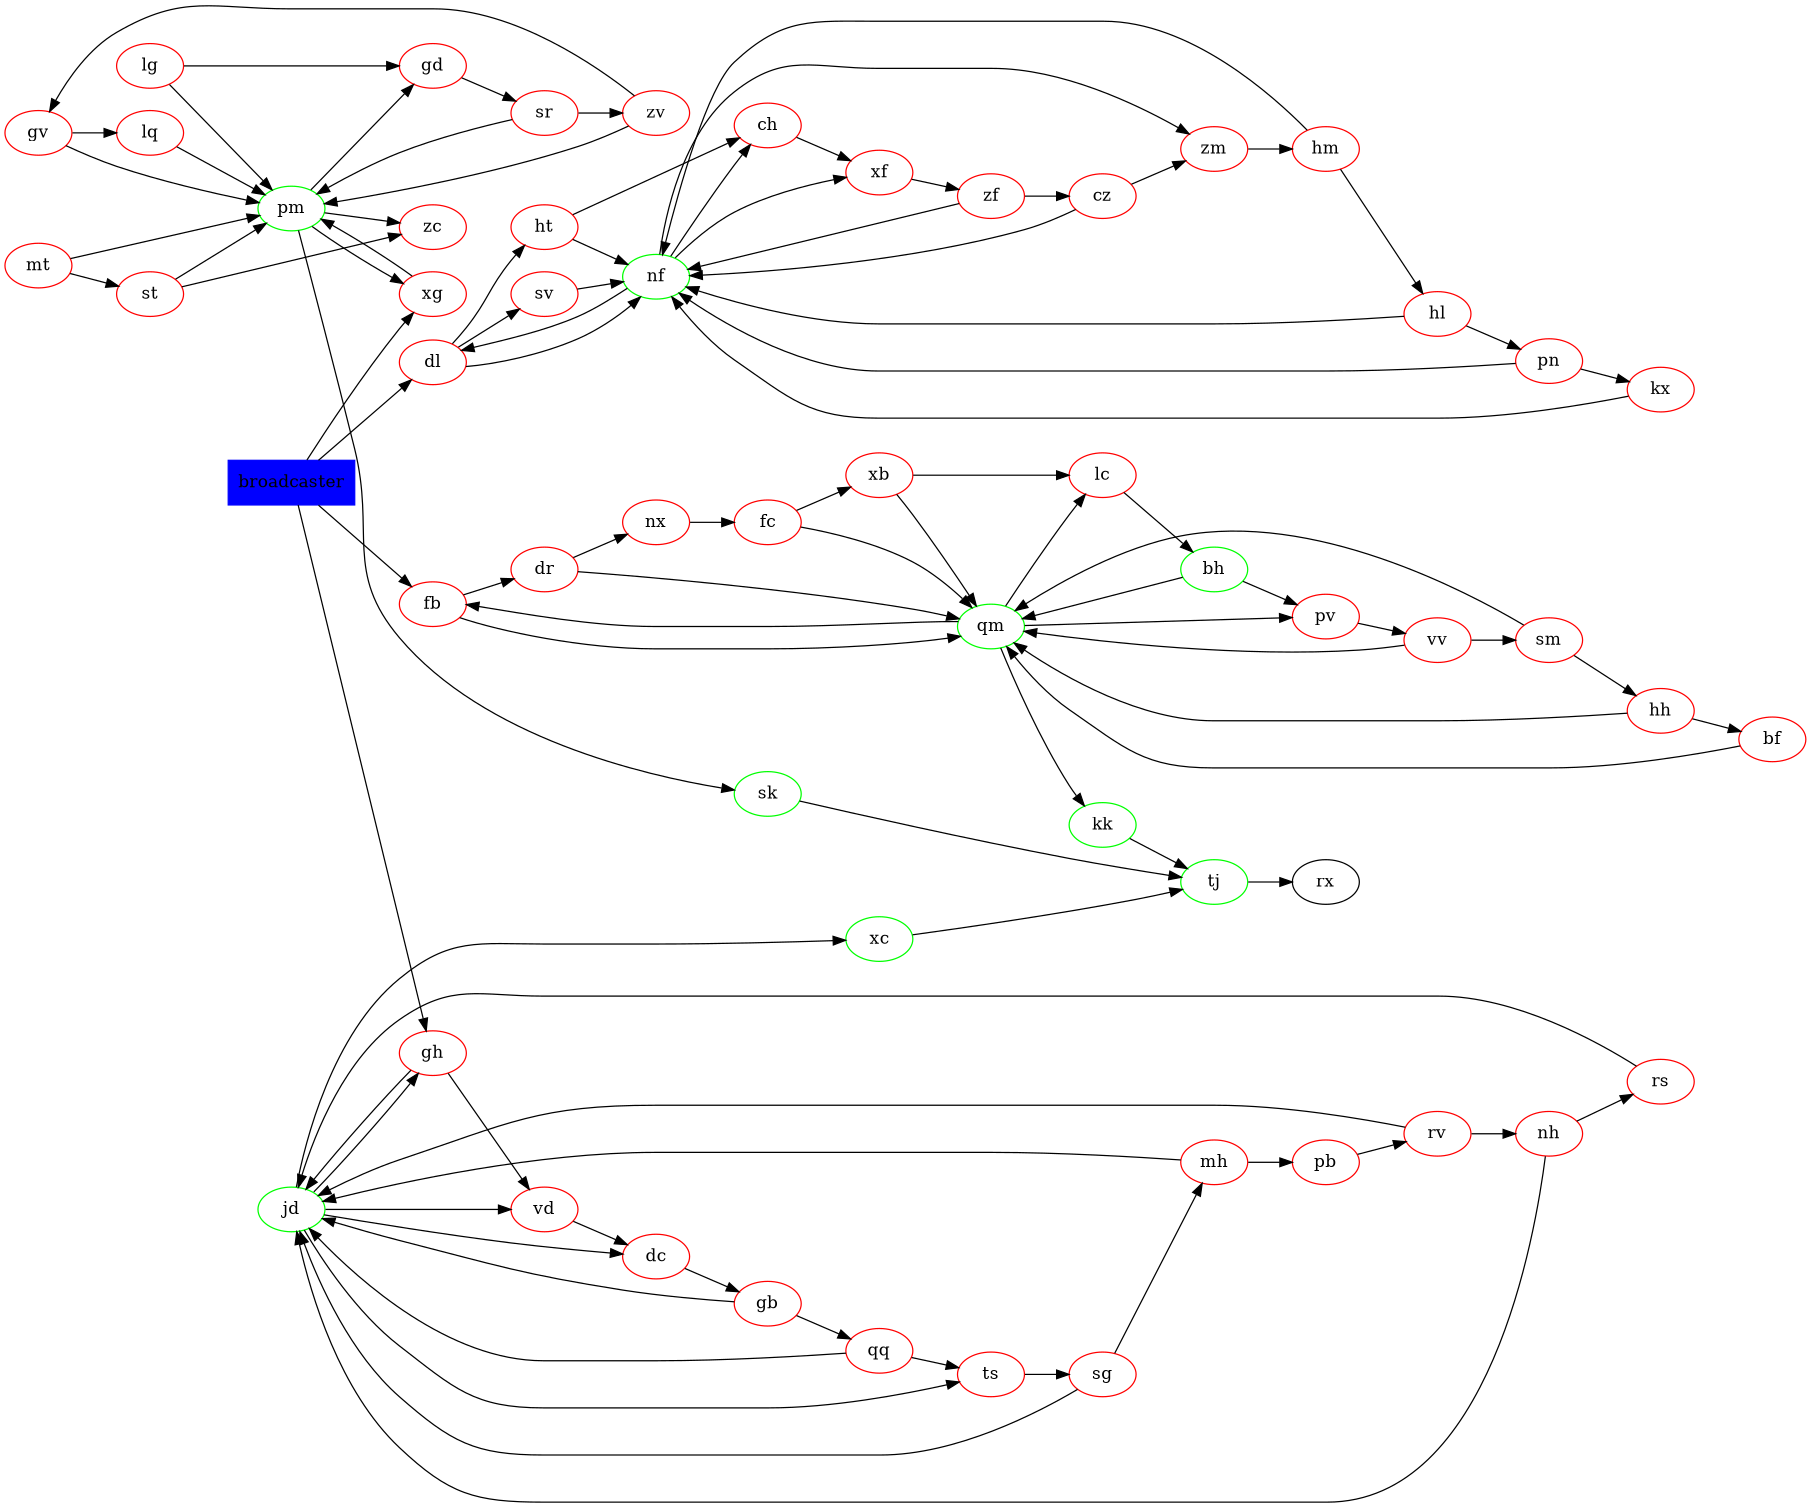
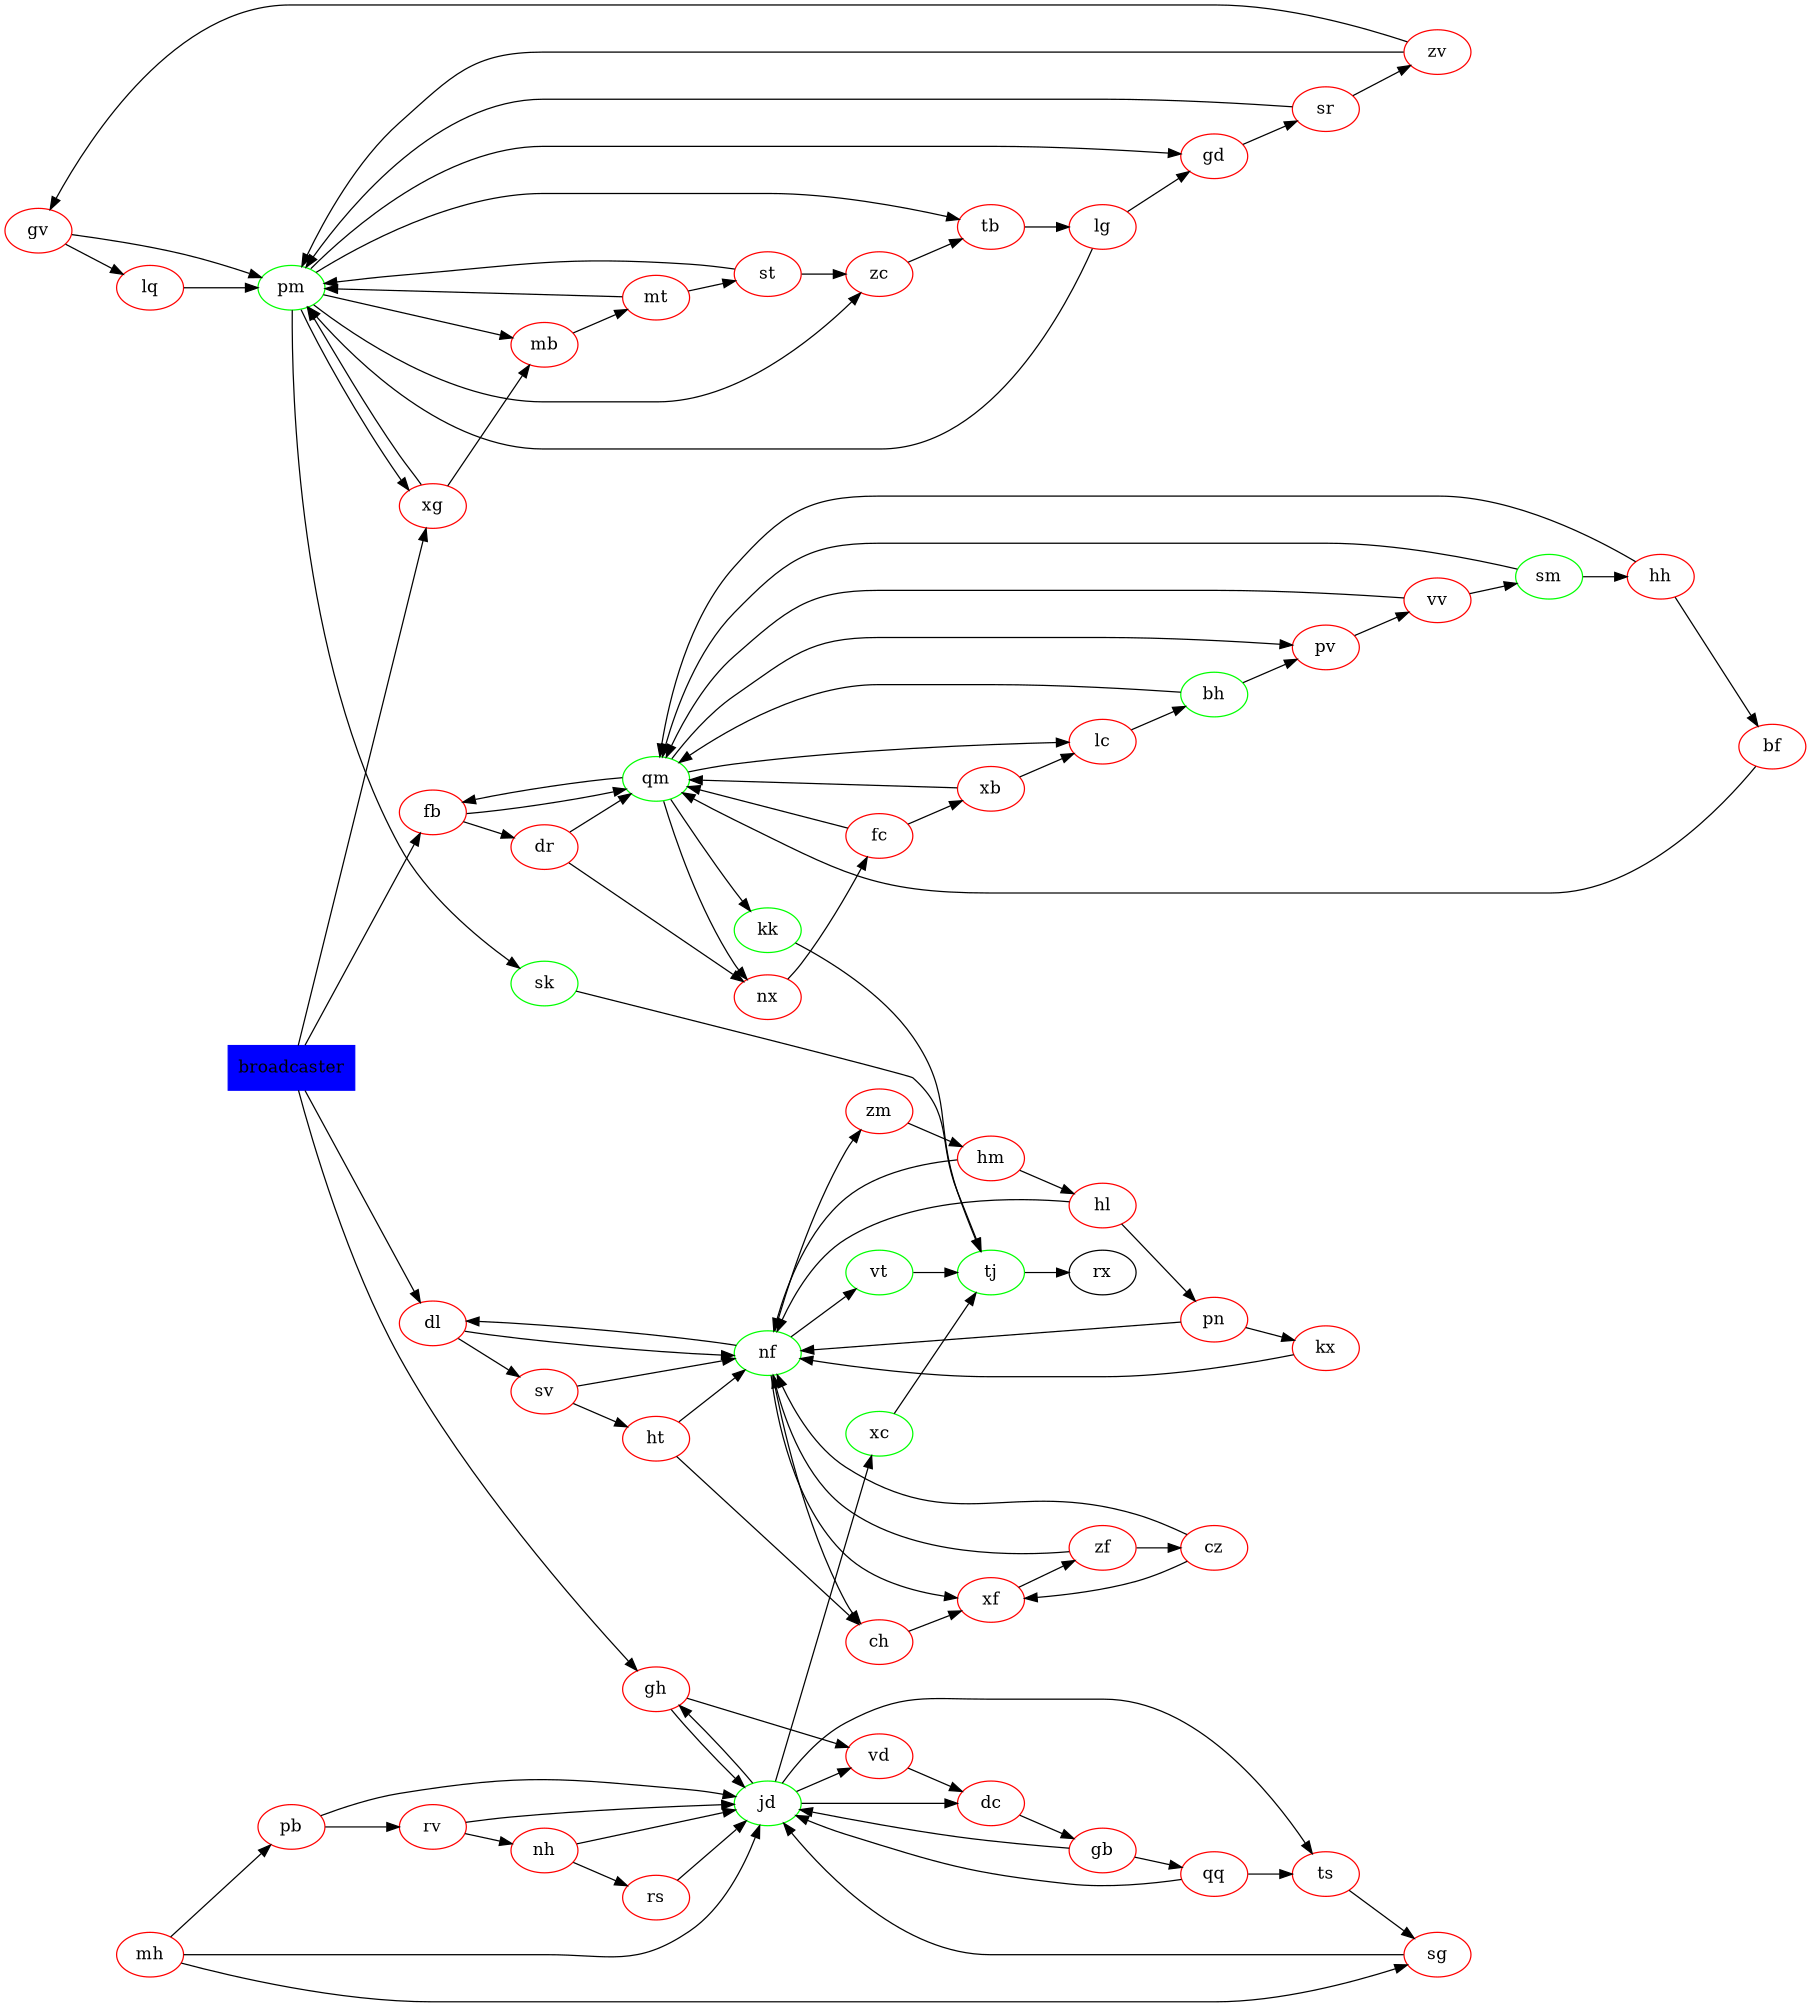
edge "cz" -> "zm": now "cz" -> "xf"
node "tb": added
edge "dl" -> "ht": now "sv" -> "ht"
node "mb": added
node "sm": color red -> green
edge "qm" -> "nx": added
node "vt": added
edge "sg" -> "mh": reversed
edge "pb" -> "jd": added
